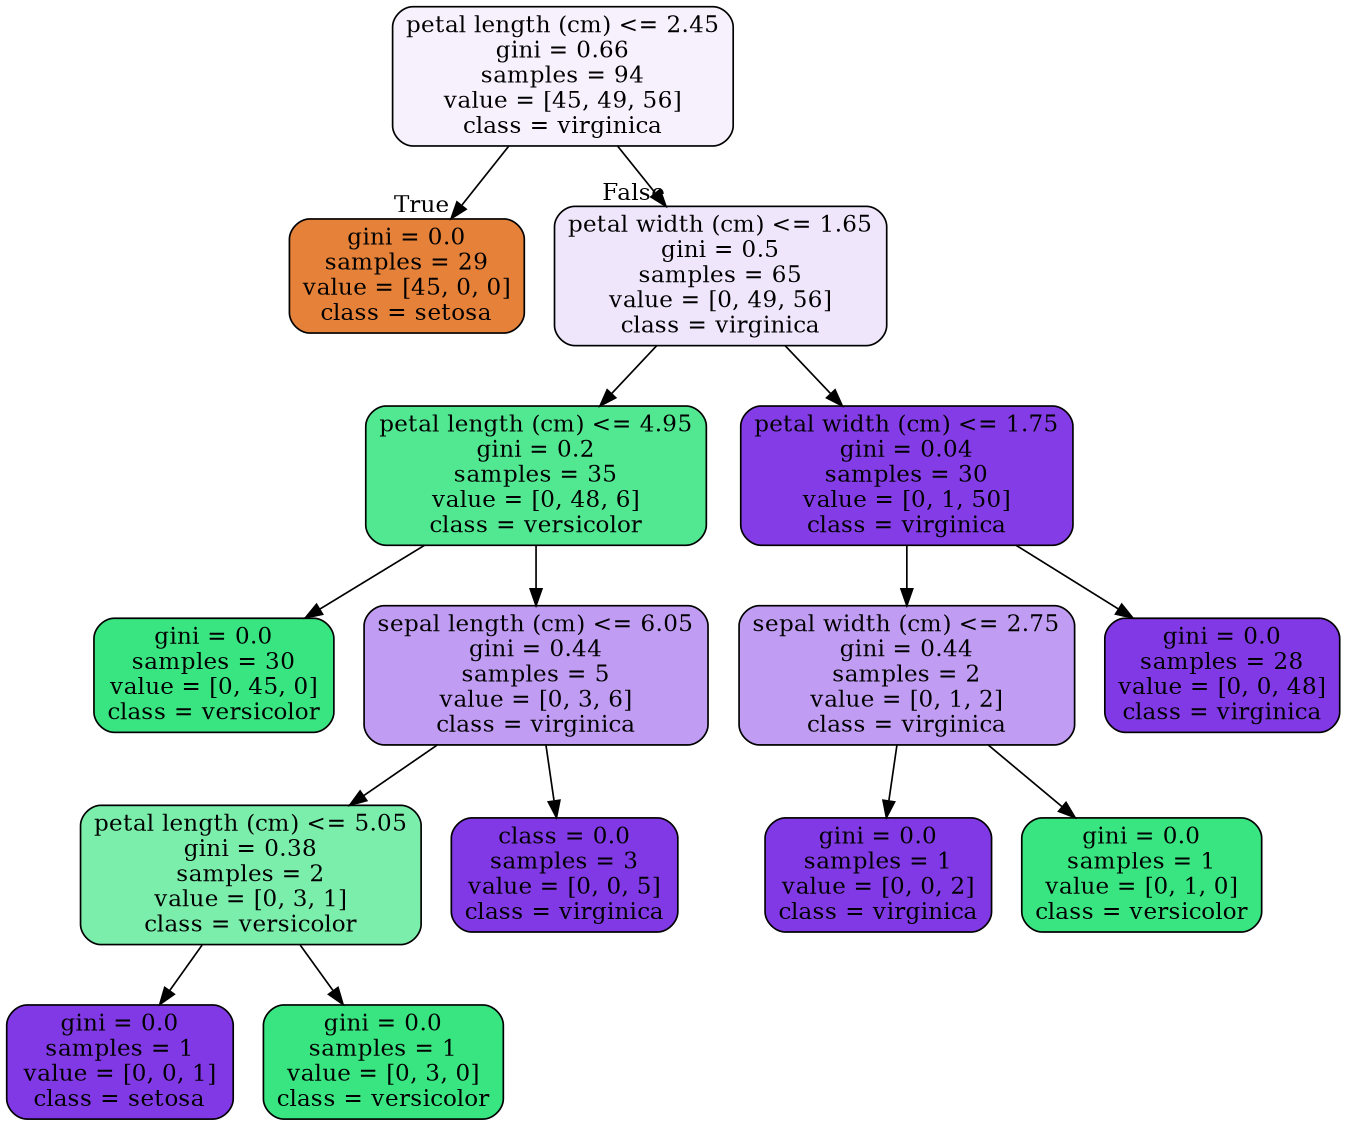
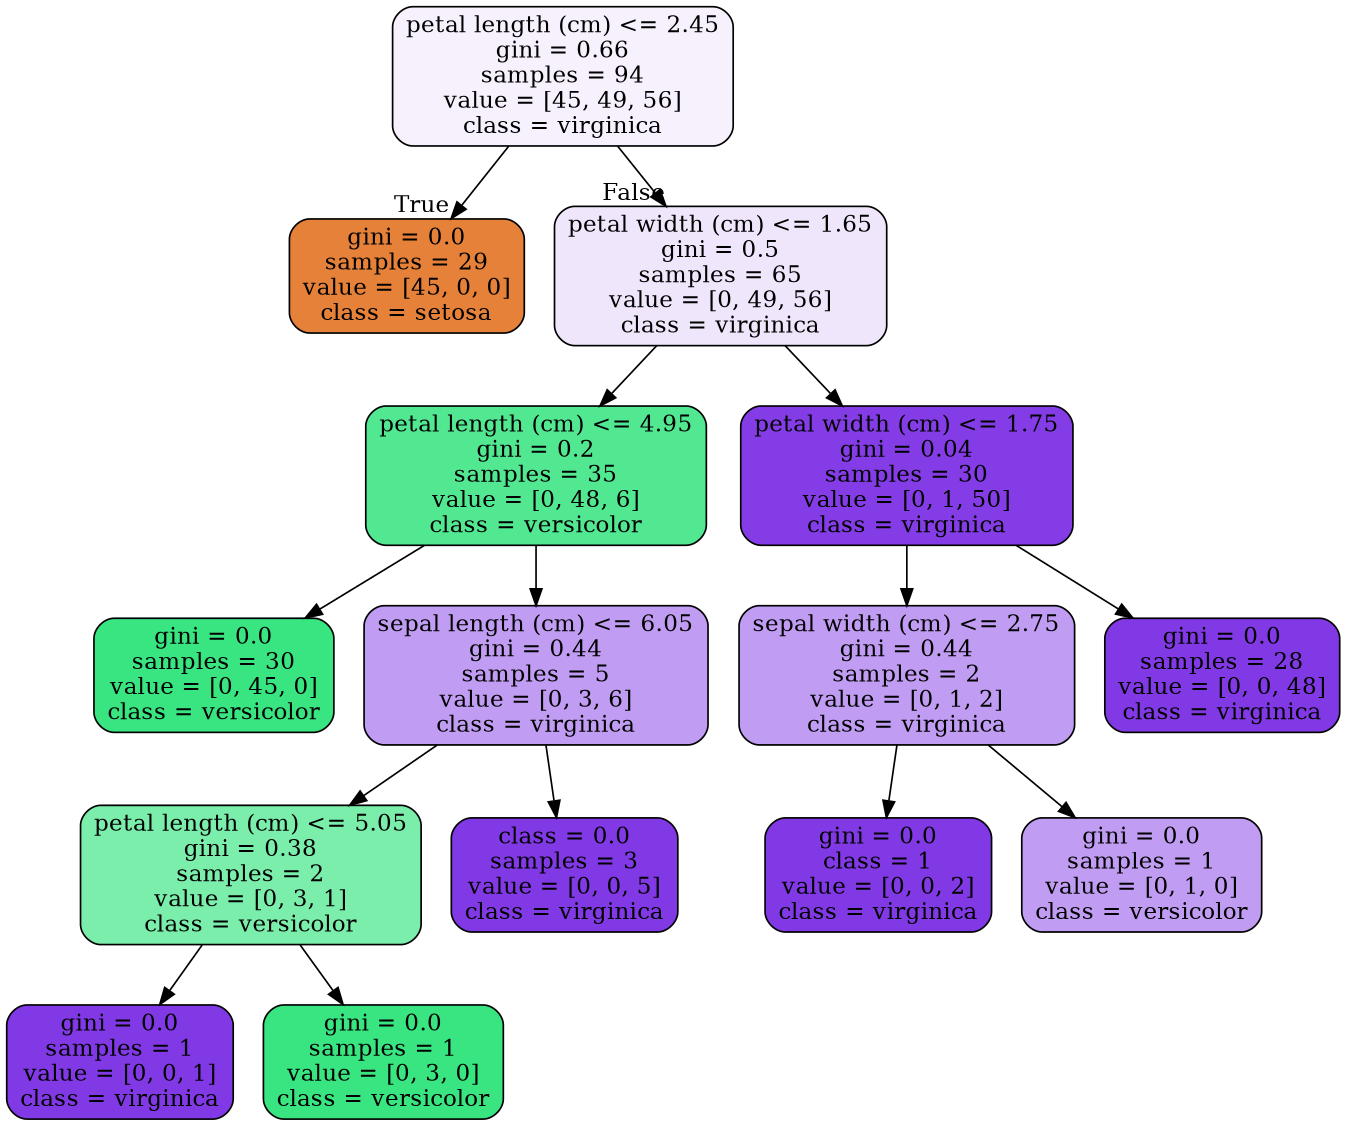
node "gini = 0.0 samples = 1 value = [0, 0, 2] class = virginica": label "gini = 0.0 samples = 1 value = [0, 0, 2] class = virginica" -> "gini = 0.0 class = 1 value = [0, 0, 2] class = virginica"
node "gini = 0.0 samples = 1 value = [0, 1, 0] class = versicolor": fillcolor #39e581 -> #c09cf2
node "gini = 0.0 samples = 1 value = [0, 0, 1] class = setosa": label "gini = 0.0 samples = 1 value = [0, 0, 1] class = setosa" -> "gini = 0.0 samples = 1 value = [0, 0, 1] class = virginica"
